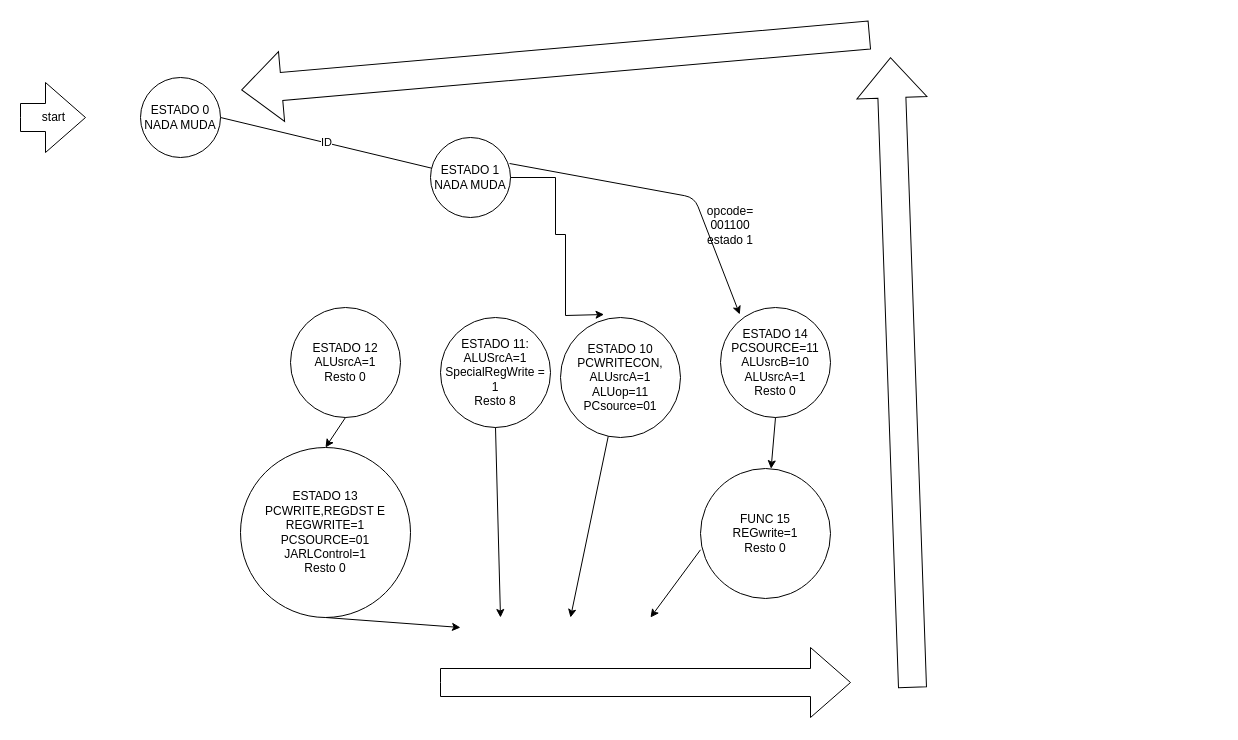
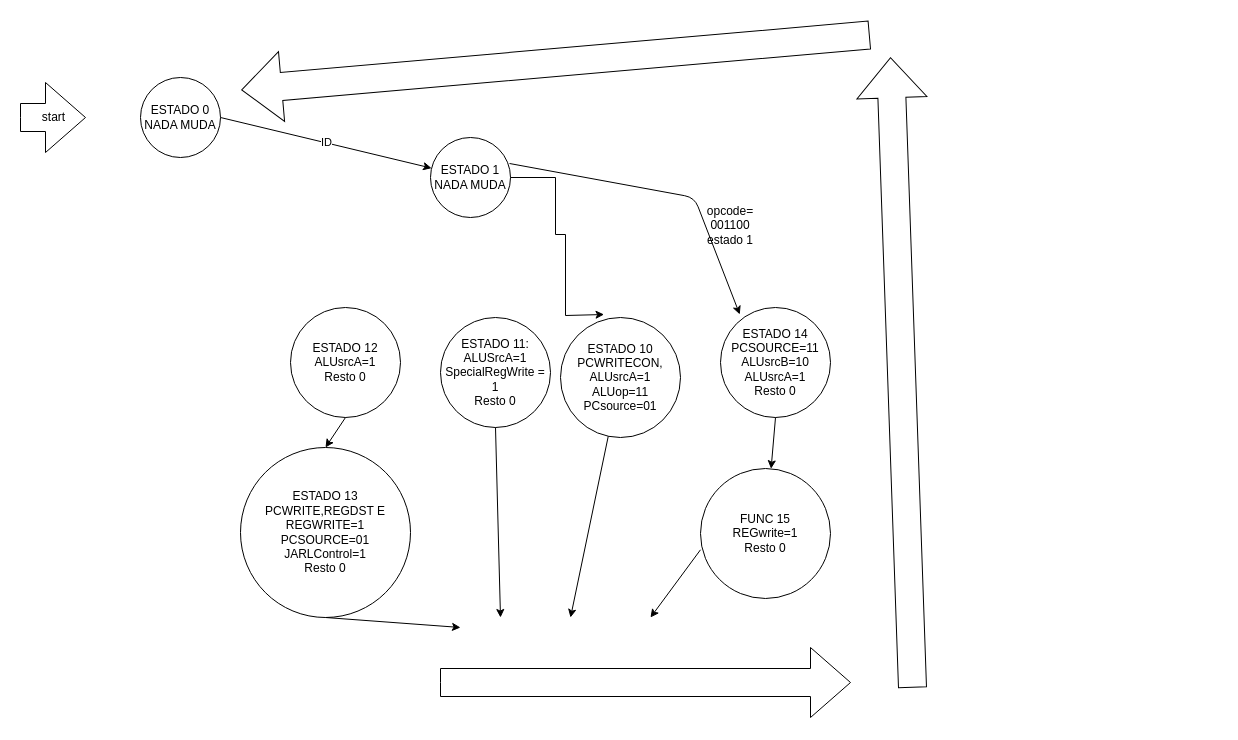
edge "ESTADO 0 NADA MUDA" -- "ESTADO 1 NADA MUDA": arrowhead none -> classic
node "ESTADO 11: ALUSrcA=1 SpecialRegWrite = 1 Resto 8": label "ESTADO 11: ALUSrcA=1 SpecialRegWrite = 1 Resto 8" -> "ESTADO 11: ALUSrcA=1 SpecialRegWrite = 1 Resto 0"
